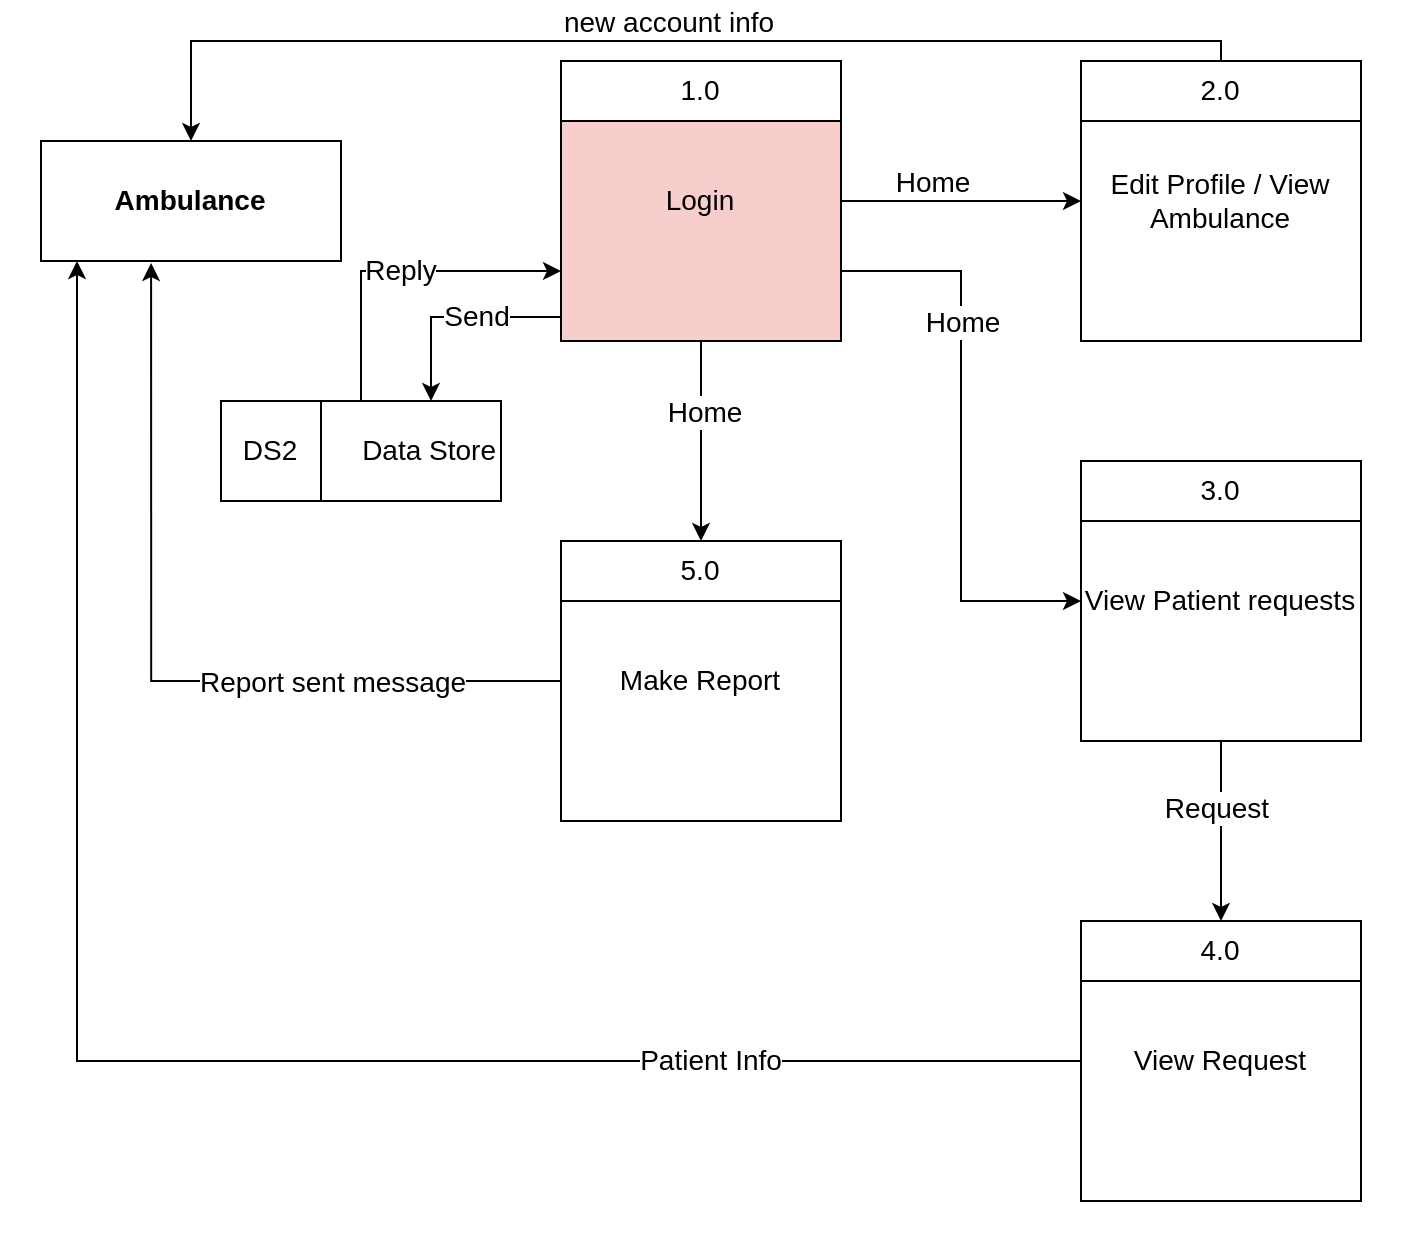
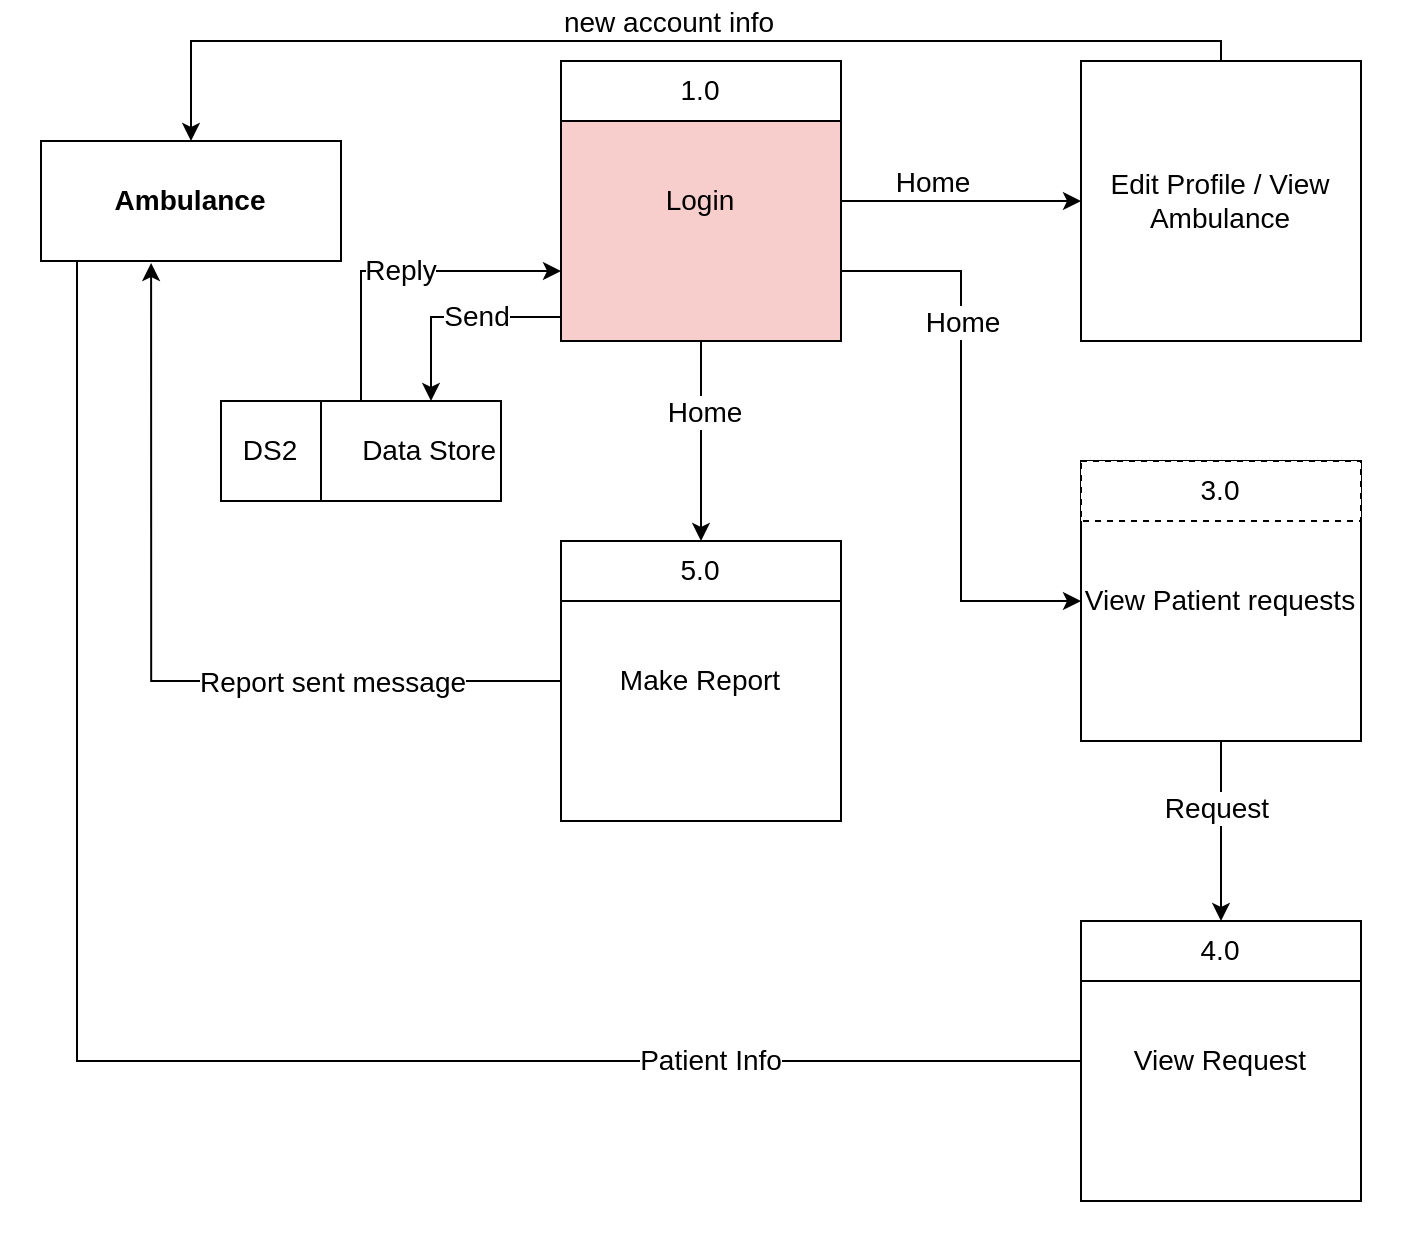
node "2.0": removed
edge "View Request" -> "Ambulance": arrowhead classic -> none
node "3.0": style solid -> dashed
